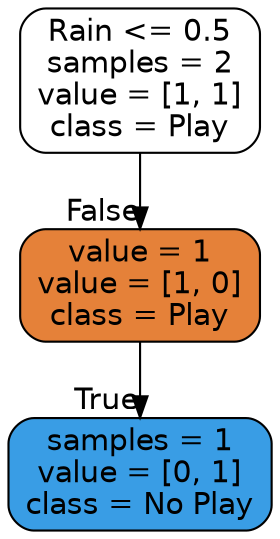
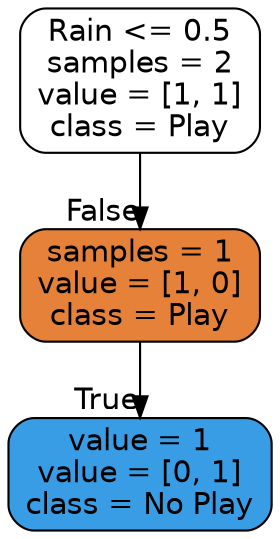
node "value = 1 value = [1, 0] class = Play": label "value = 1 value = [1, 0] class = Play" -> "samples = 1 value = [1, 0] class = Play"
node "samples = 1 value = [0, 1] class = No Play": label "samples = 1 value = [0, 1] class = No Play" -> "value = 1 value = [0, 1] class = No Play"
